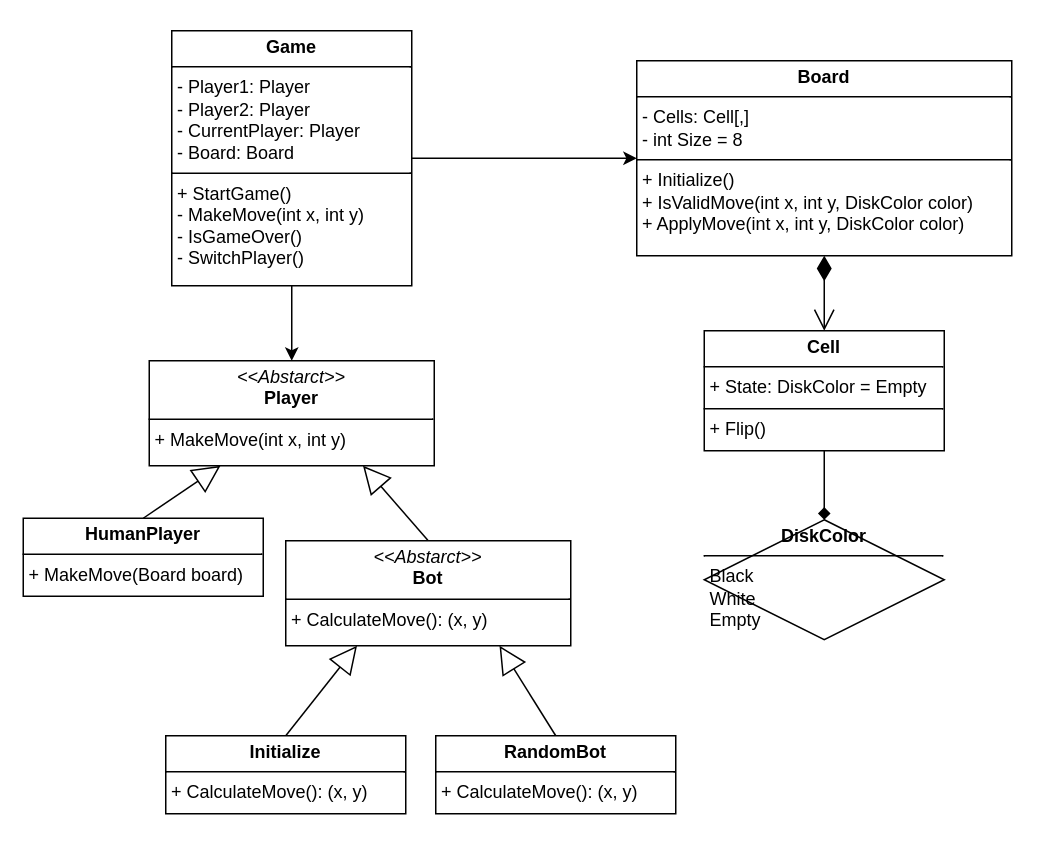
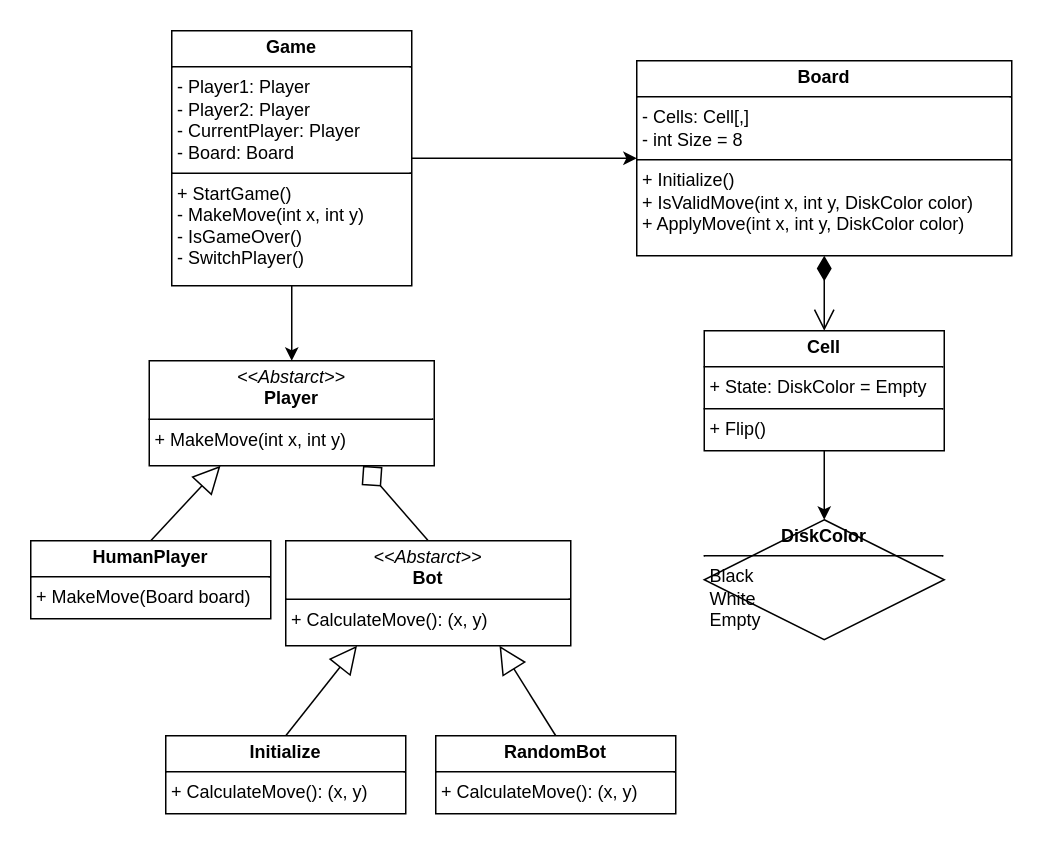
edge "<<Abstarct>> Bot + CalculateMove(): (x, y)" -> "<<Abstarct>> Player + MakeMove(int x, int y)": arrowhead block -> diamond
edge "Cell + State: DiskColor = Empty + Flip()" -> "DiskColor Black White Empty": arrowhead diamond -> classic
node "HumanPlayer + MakeMove(Board board)": moved (143, 557) -> (151, 580)
